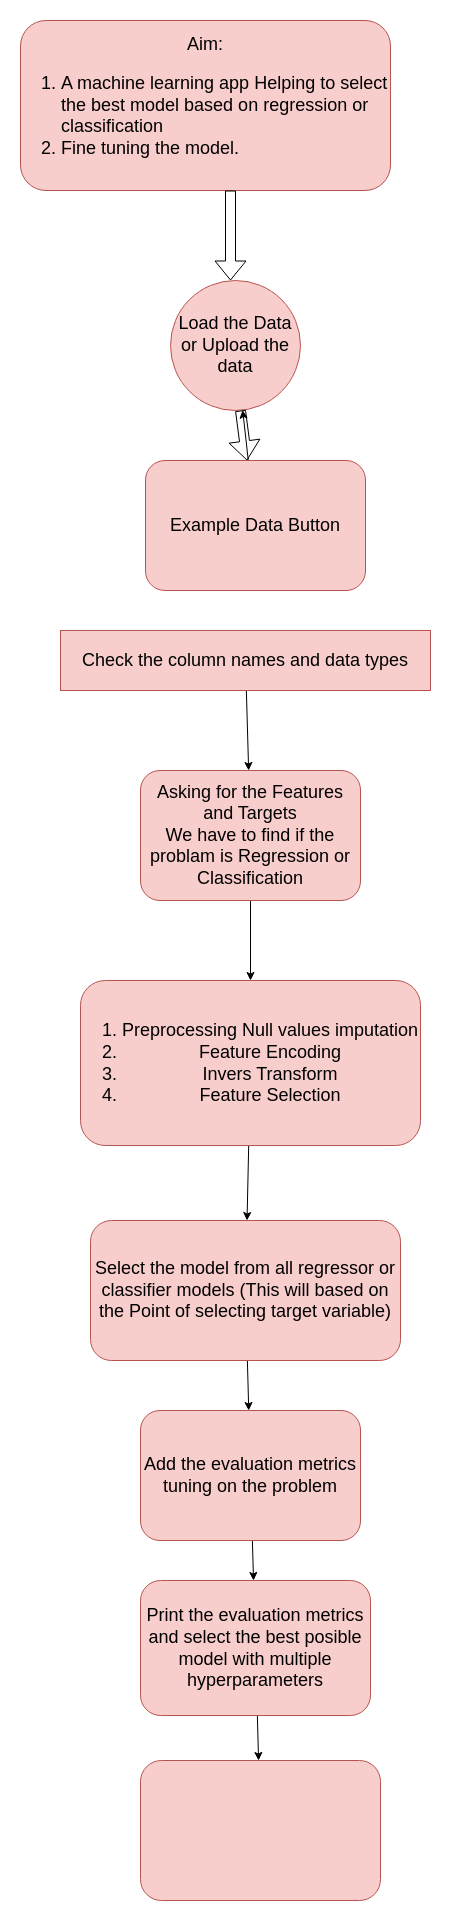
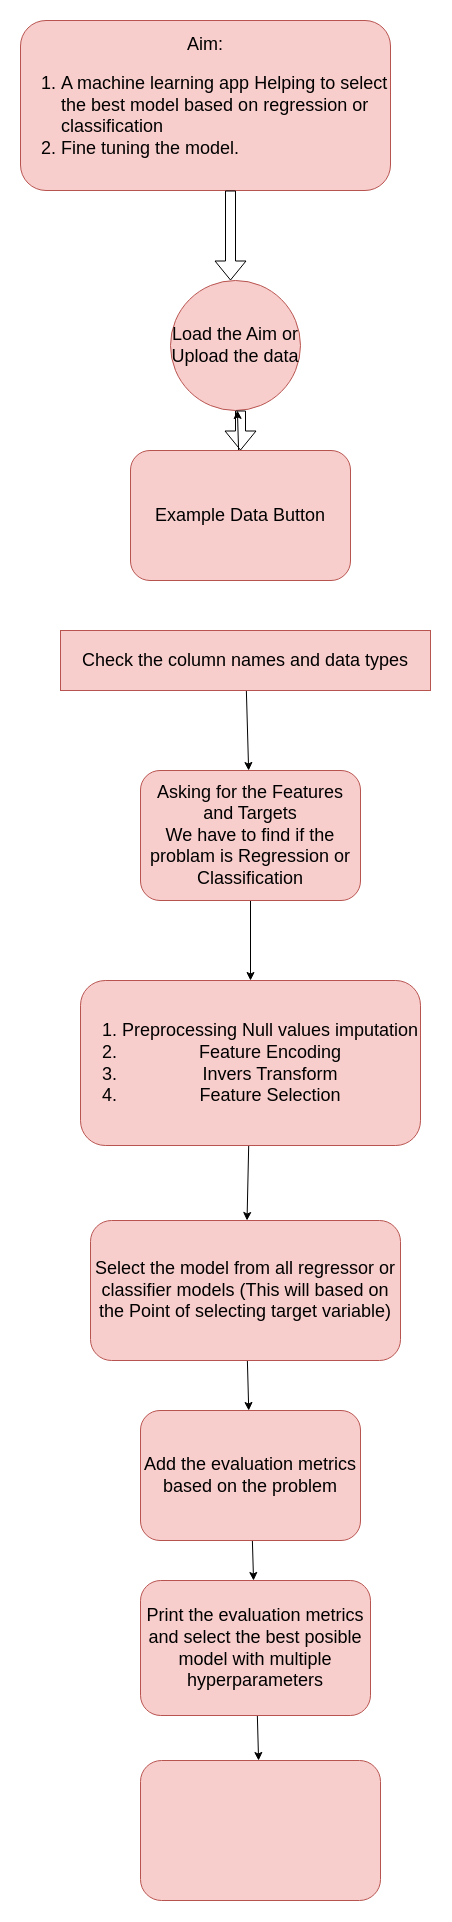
node "Load the Data or Upload the data": label "Load the Data or Upload the data" -> "Load the Aim or Upload the data"
node "Example Data Button": moved (256, 526) -> (241, 516)
node "Add the evaluation metrics tuning on the problem": label "Add the evaluation metrics tuning on the problem" -> "Add the evaluation metrics based on the problem"
